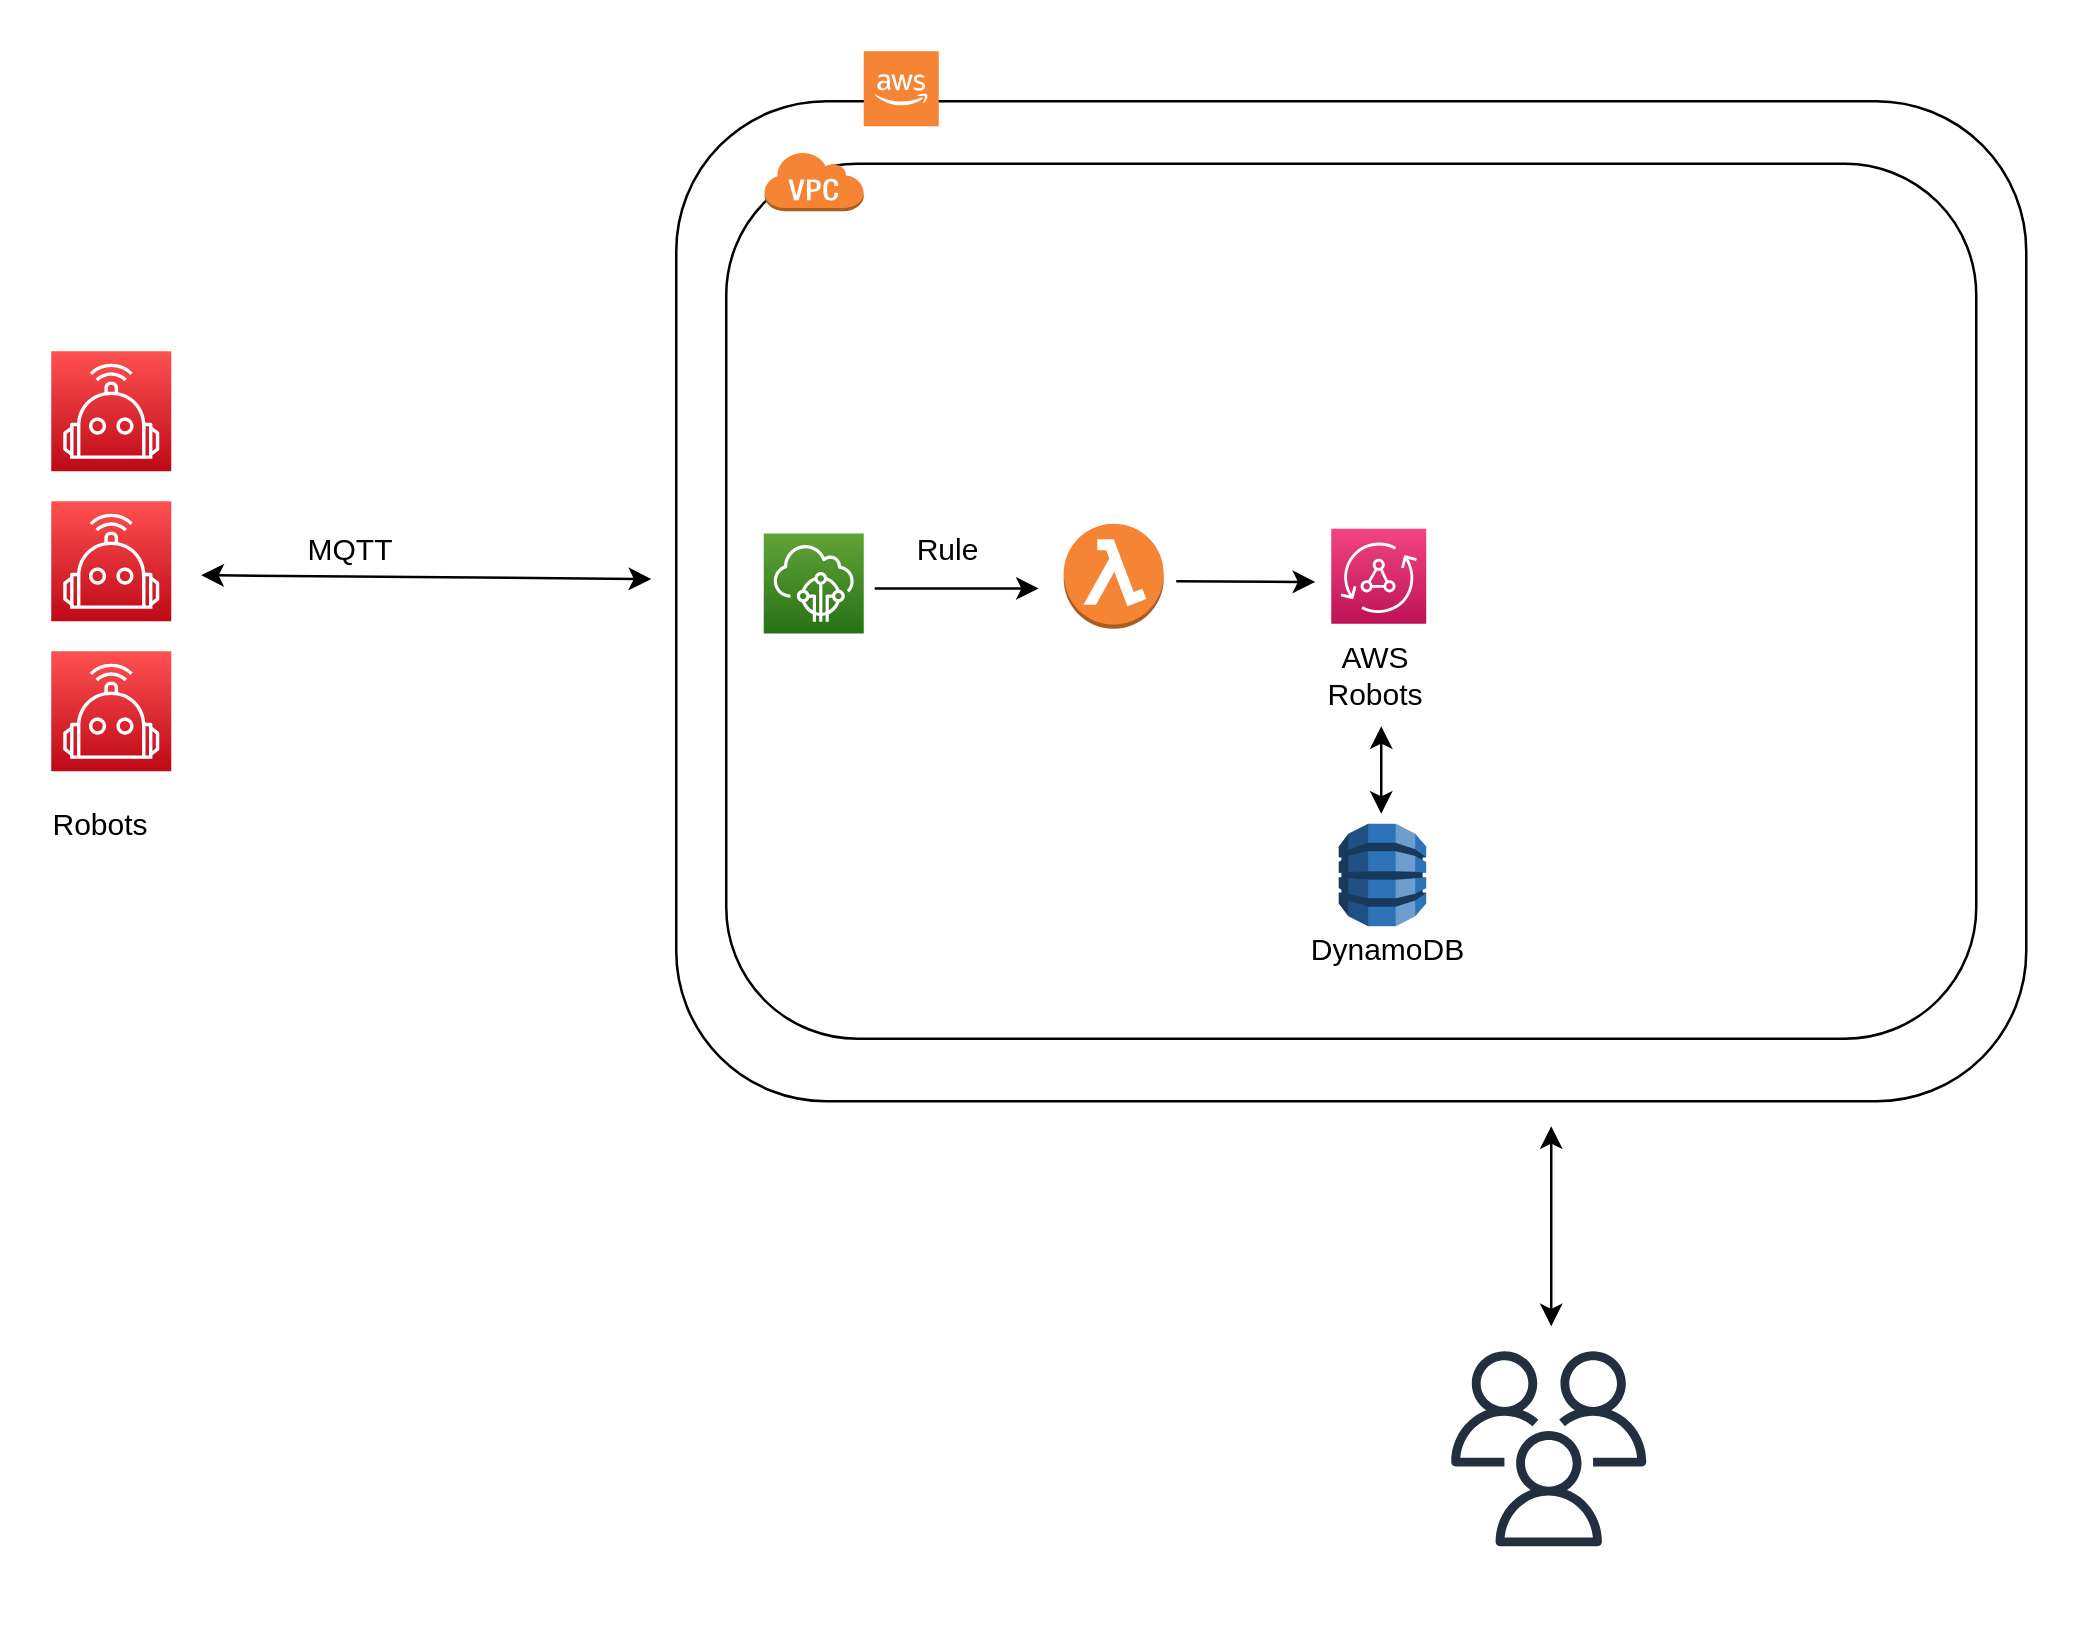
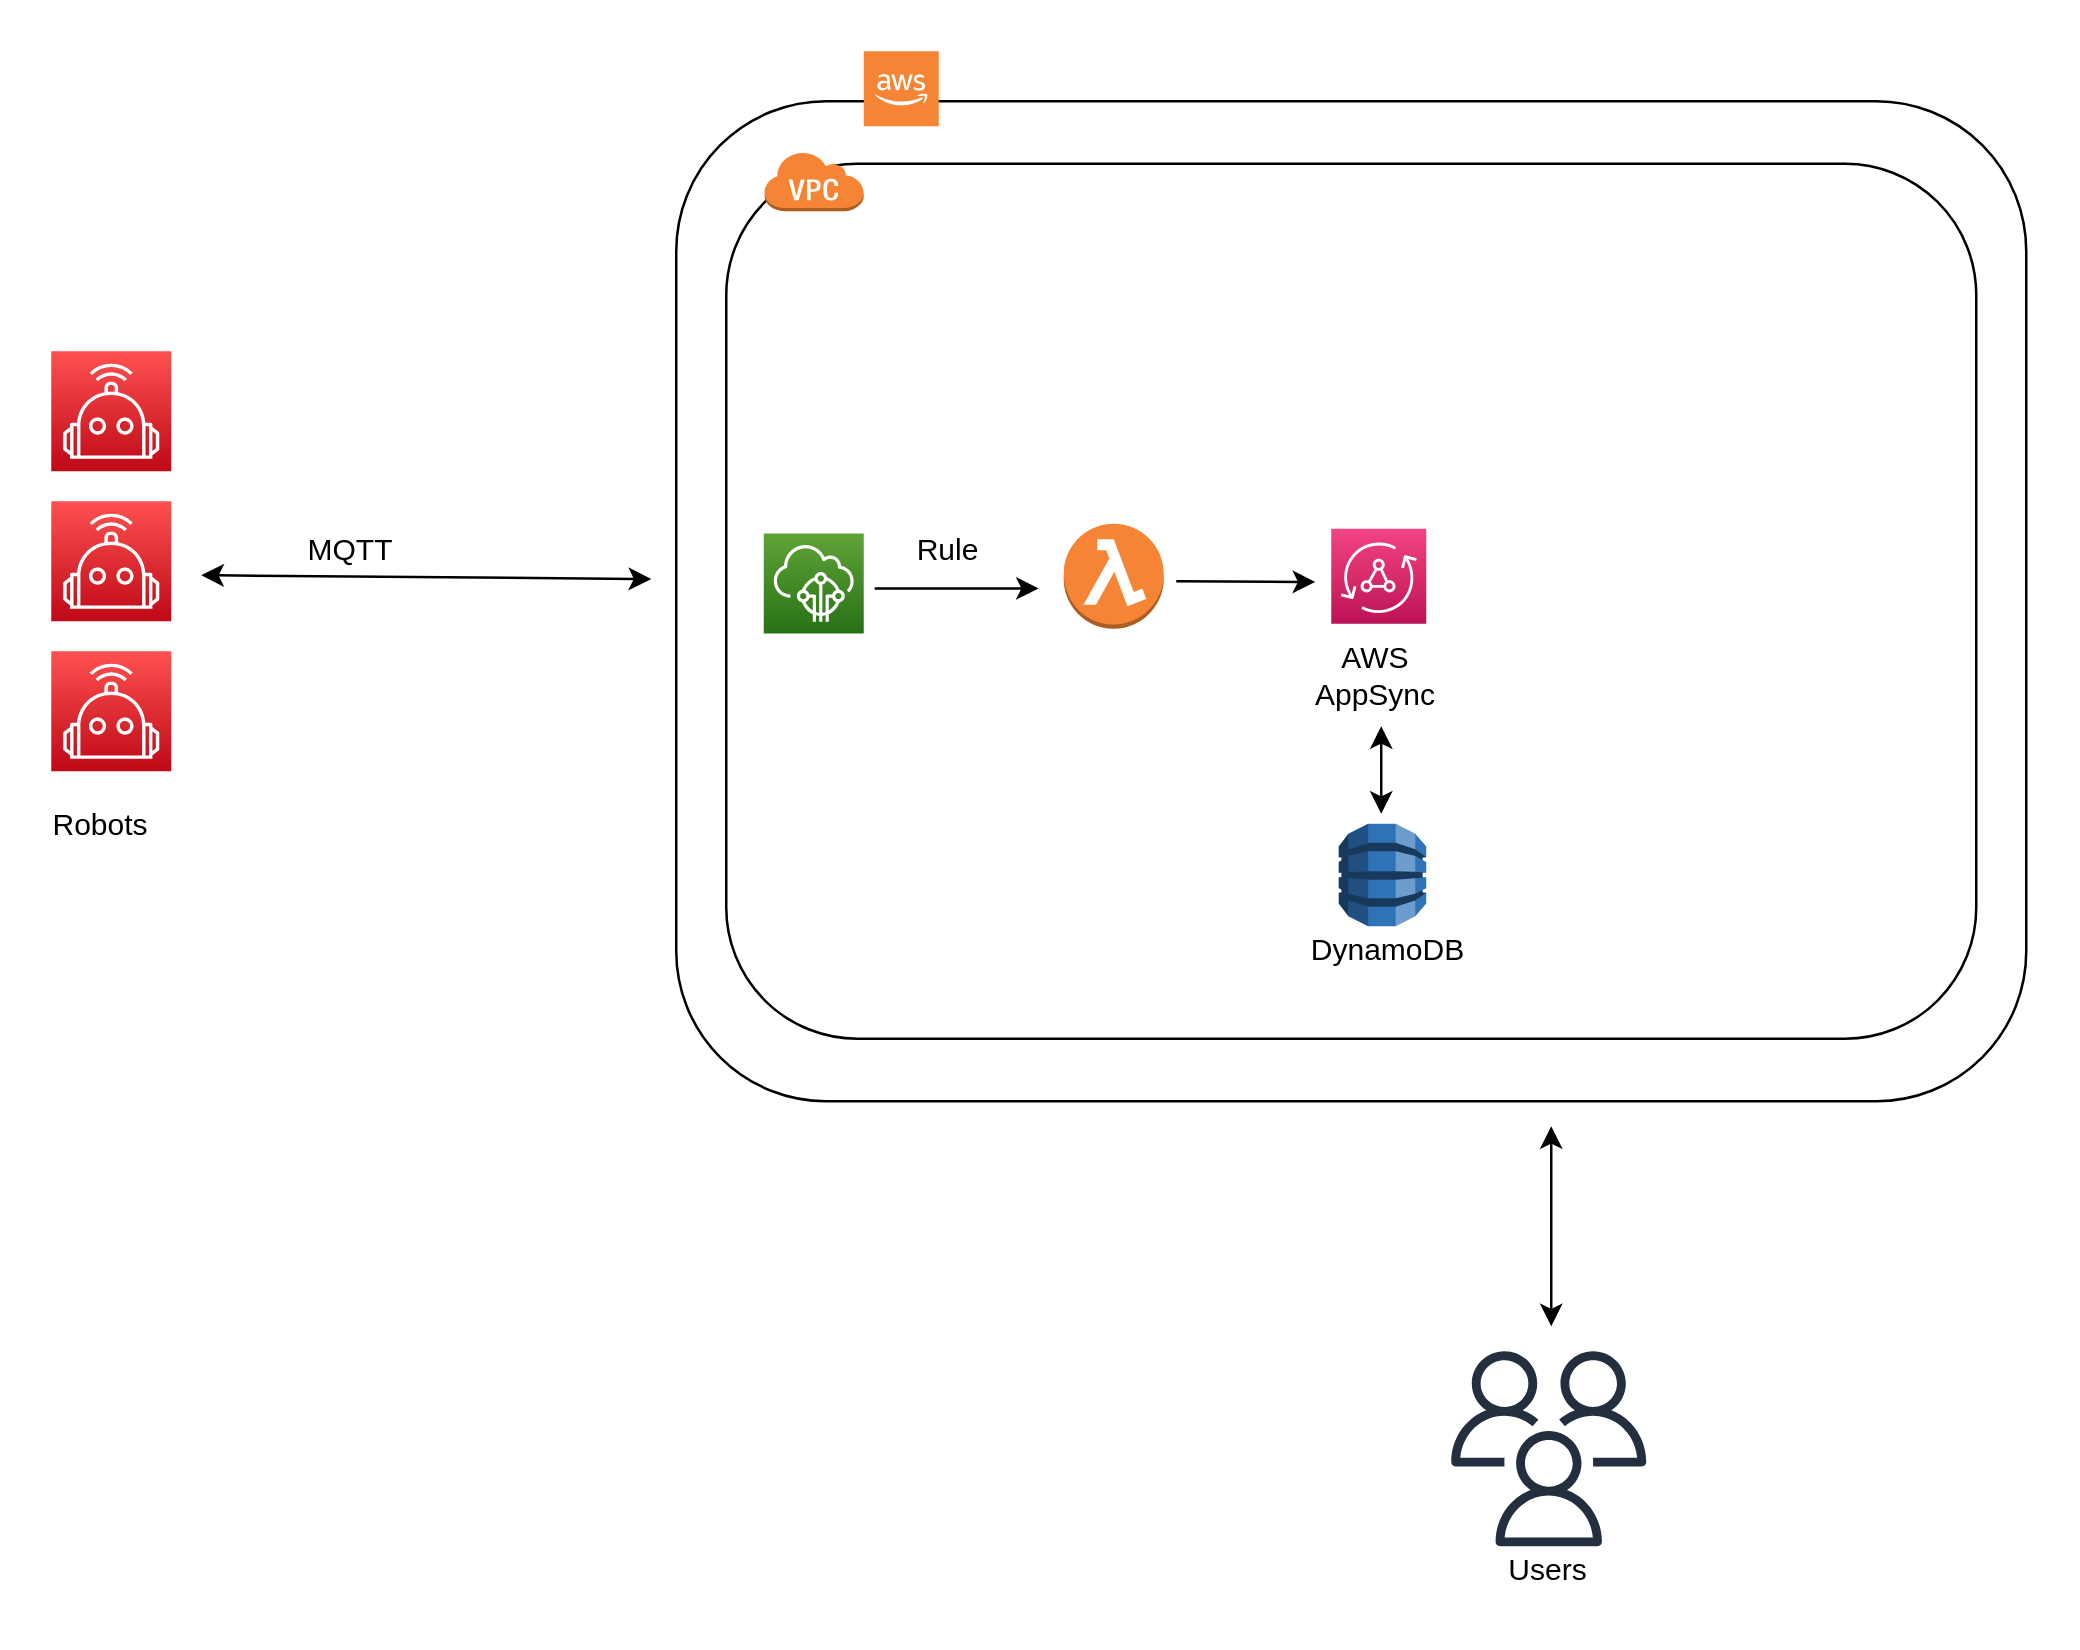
node "AWS Robots": label "AWS Robots" -> "AWS AppSync"
node "Users": added
